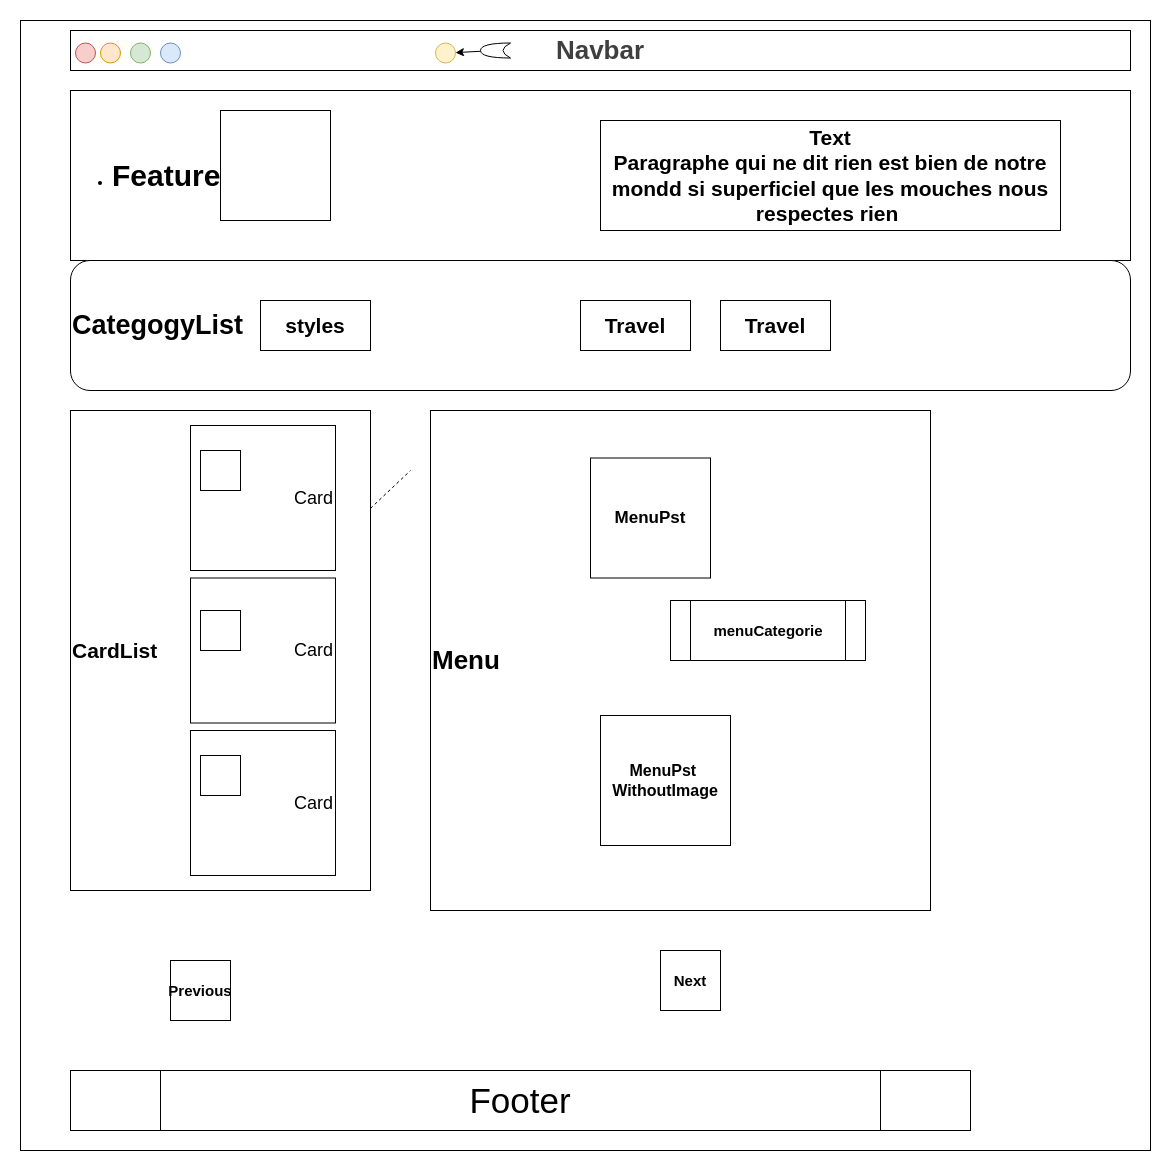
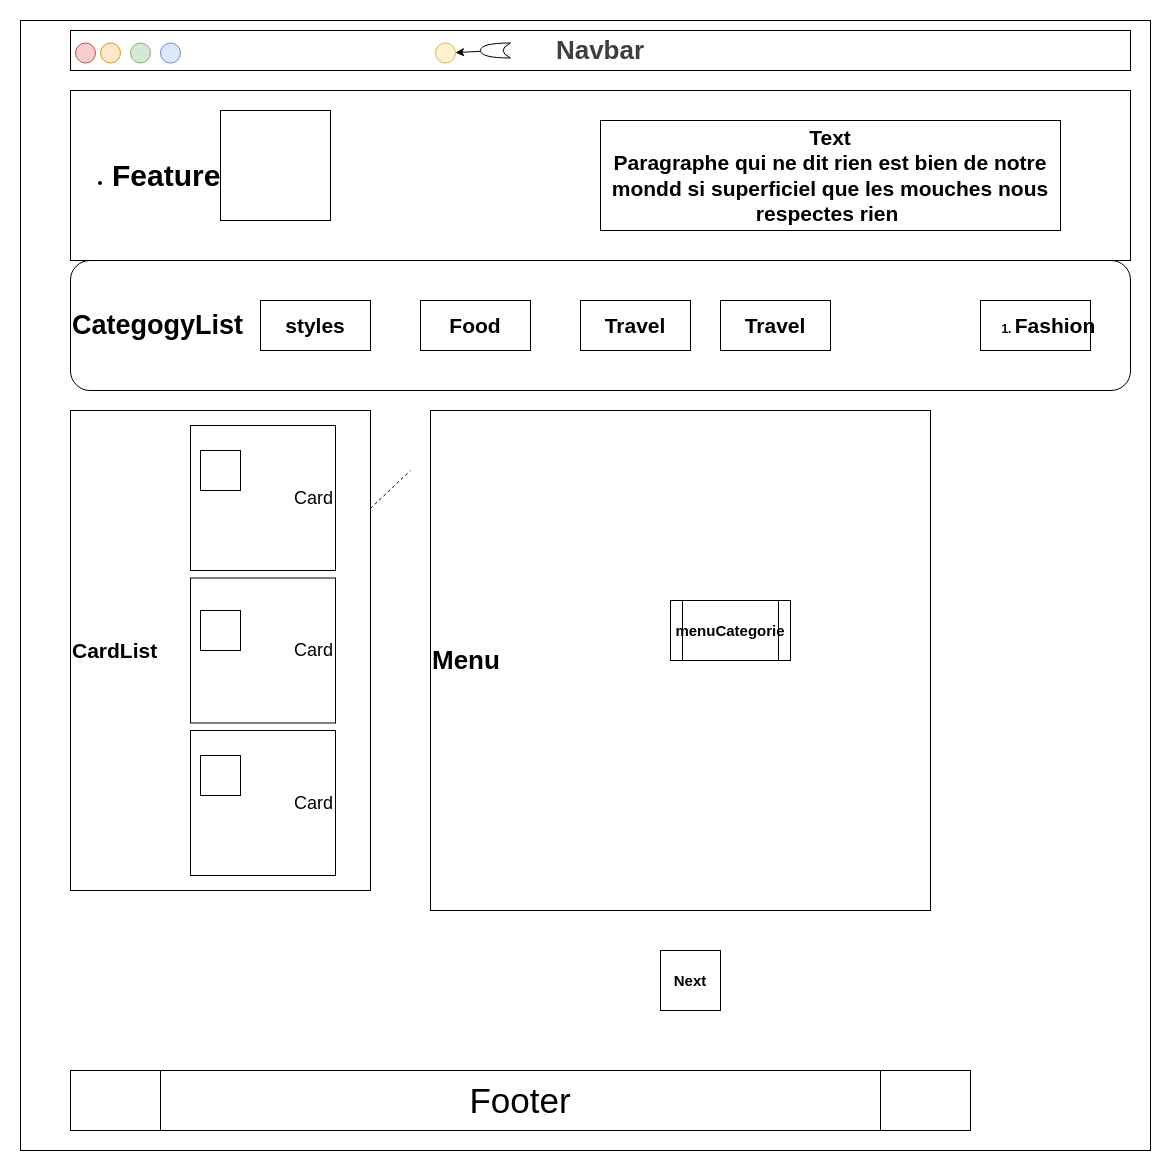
node "Food": added
node "Fashion": added
node "MenuPst": removed
node "menuCategorie": size 195x60 -> 120x60
node "MenuPst WithoutImage": removed
node "Previous": removed
